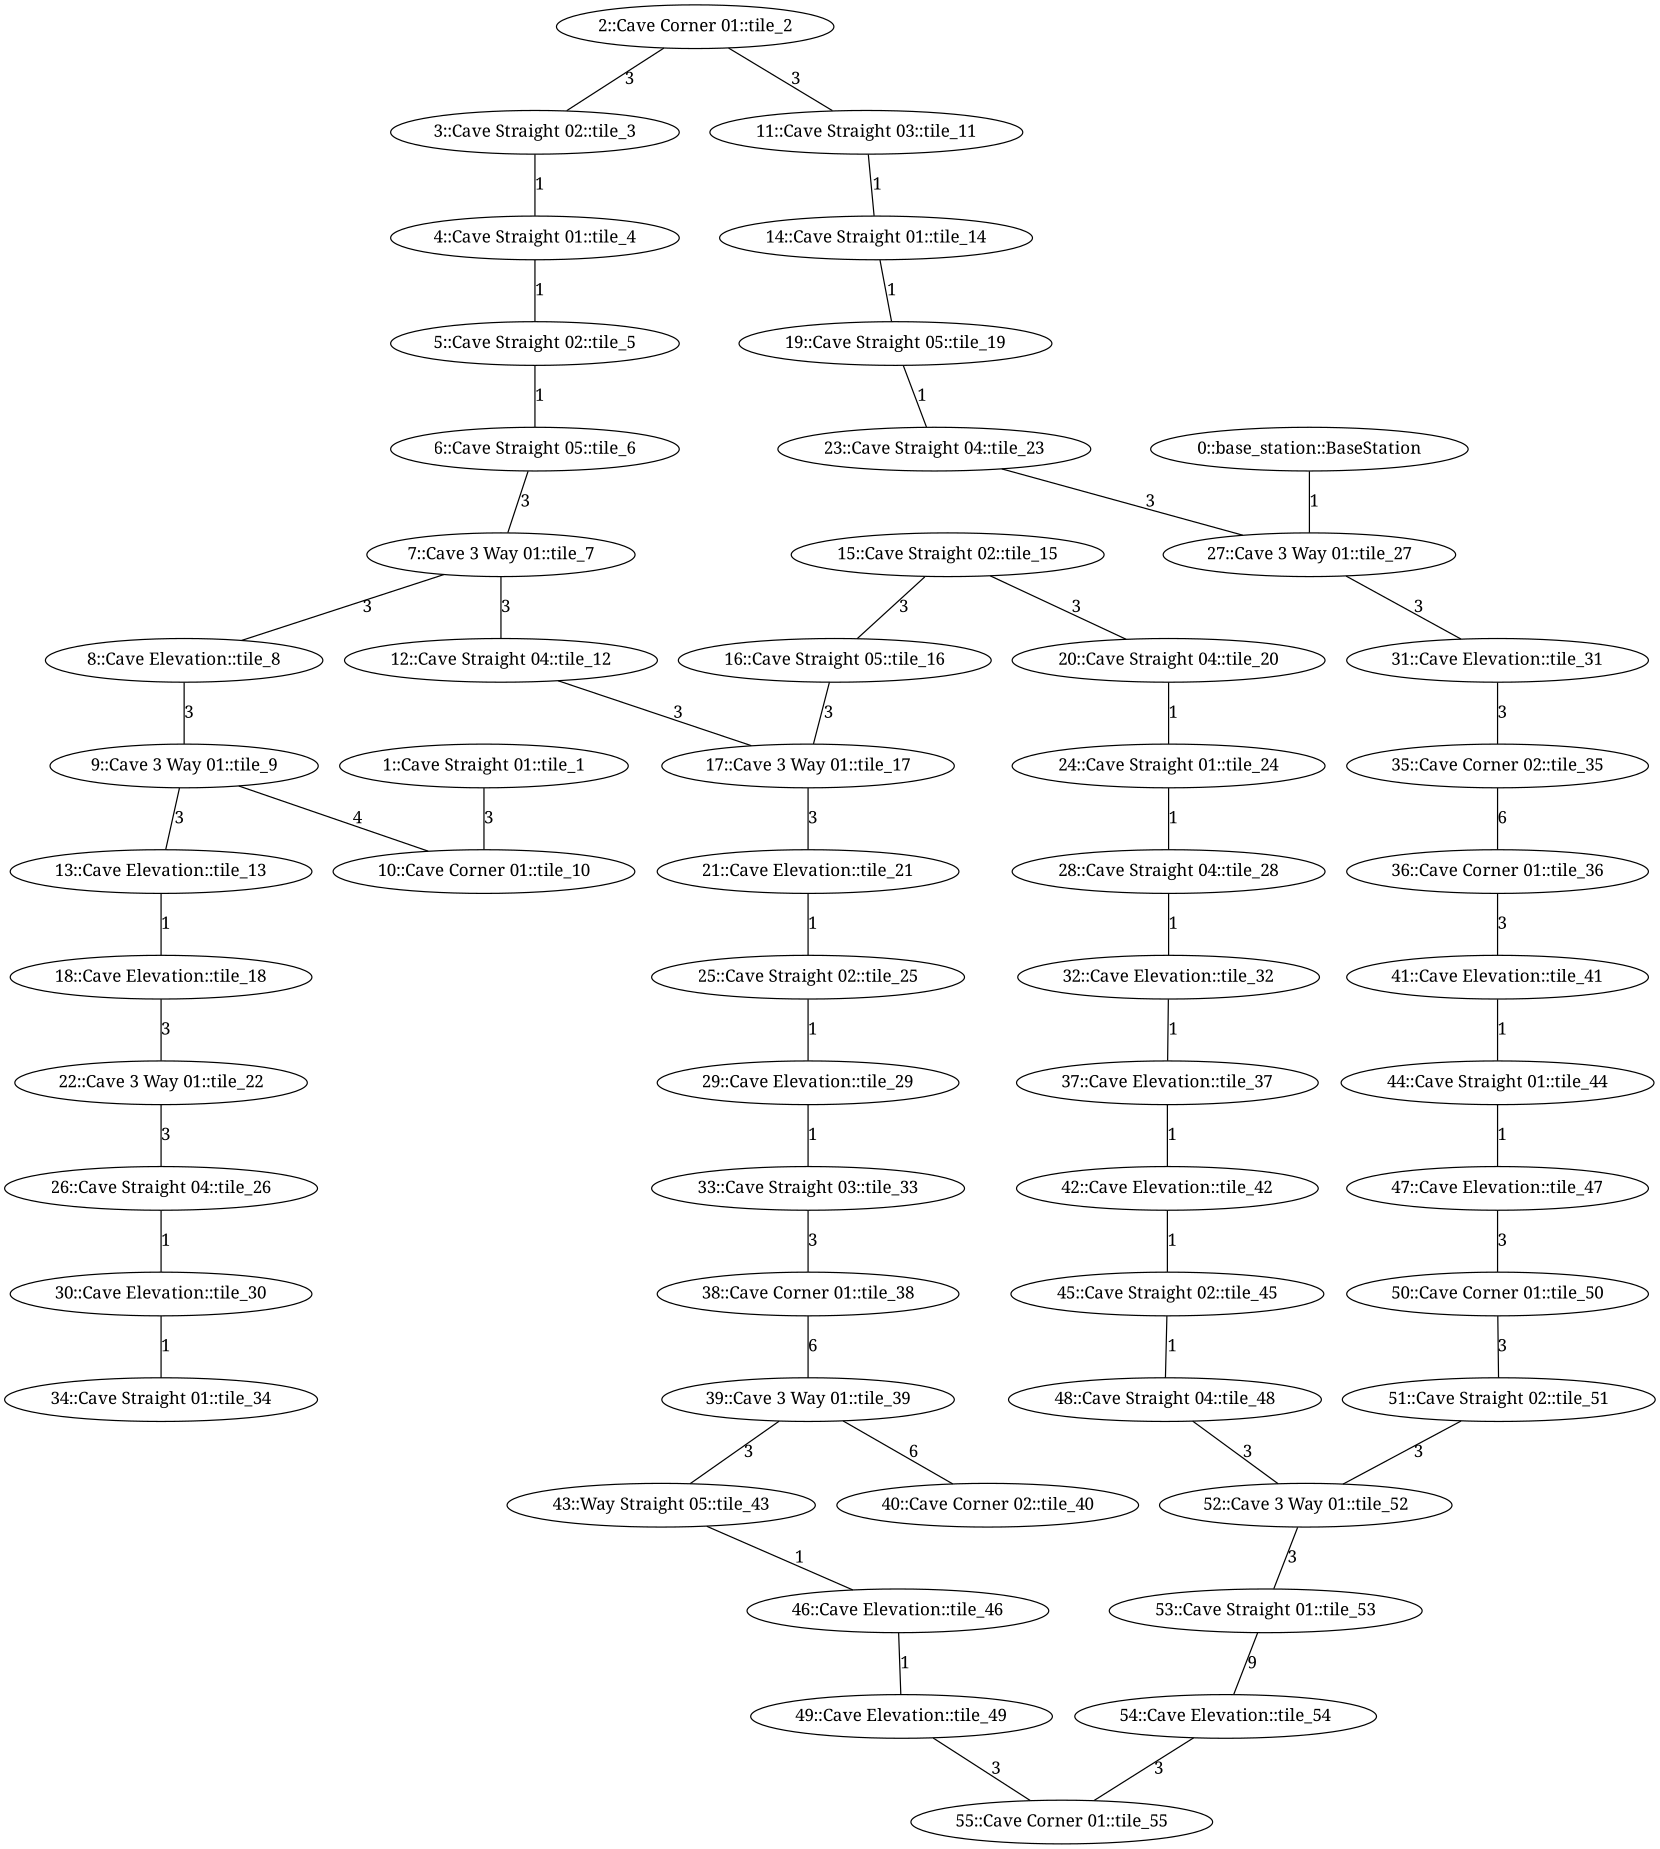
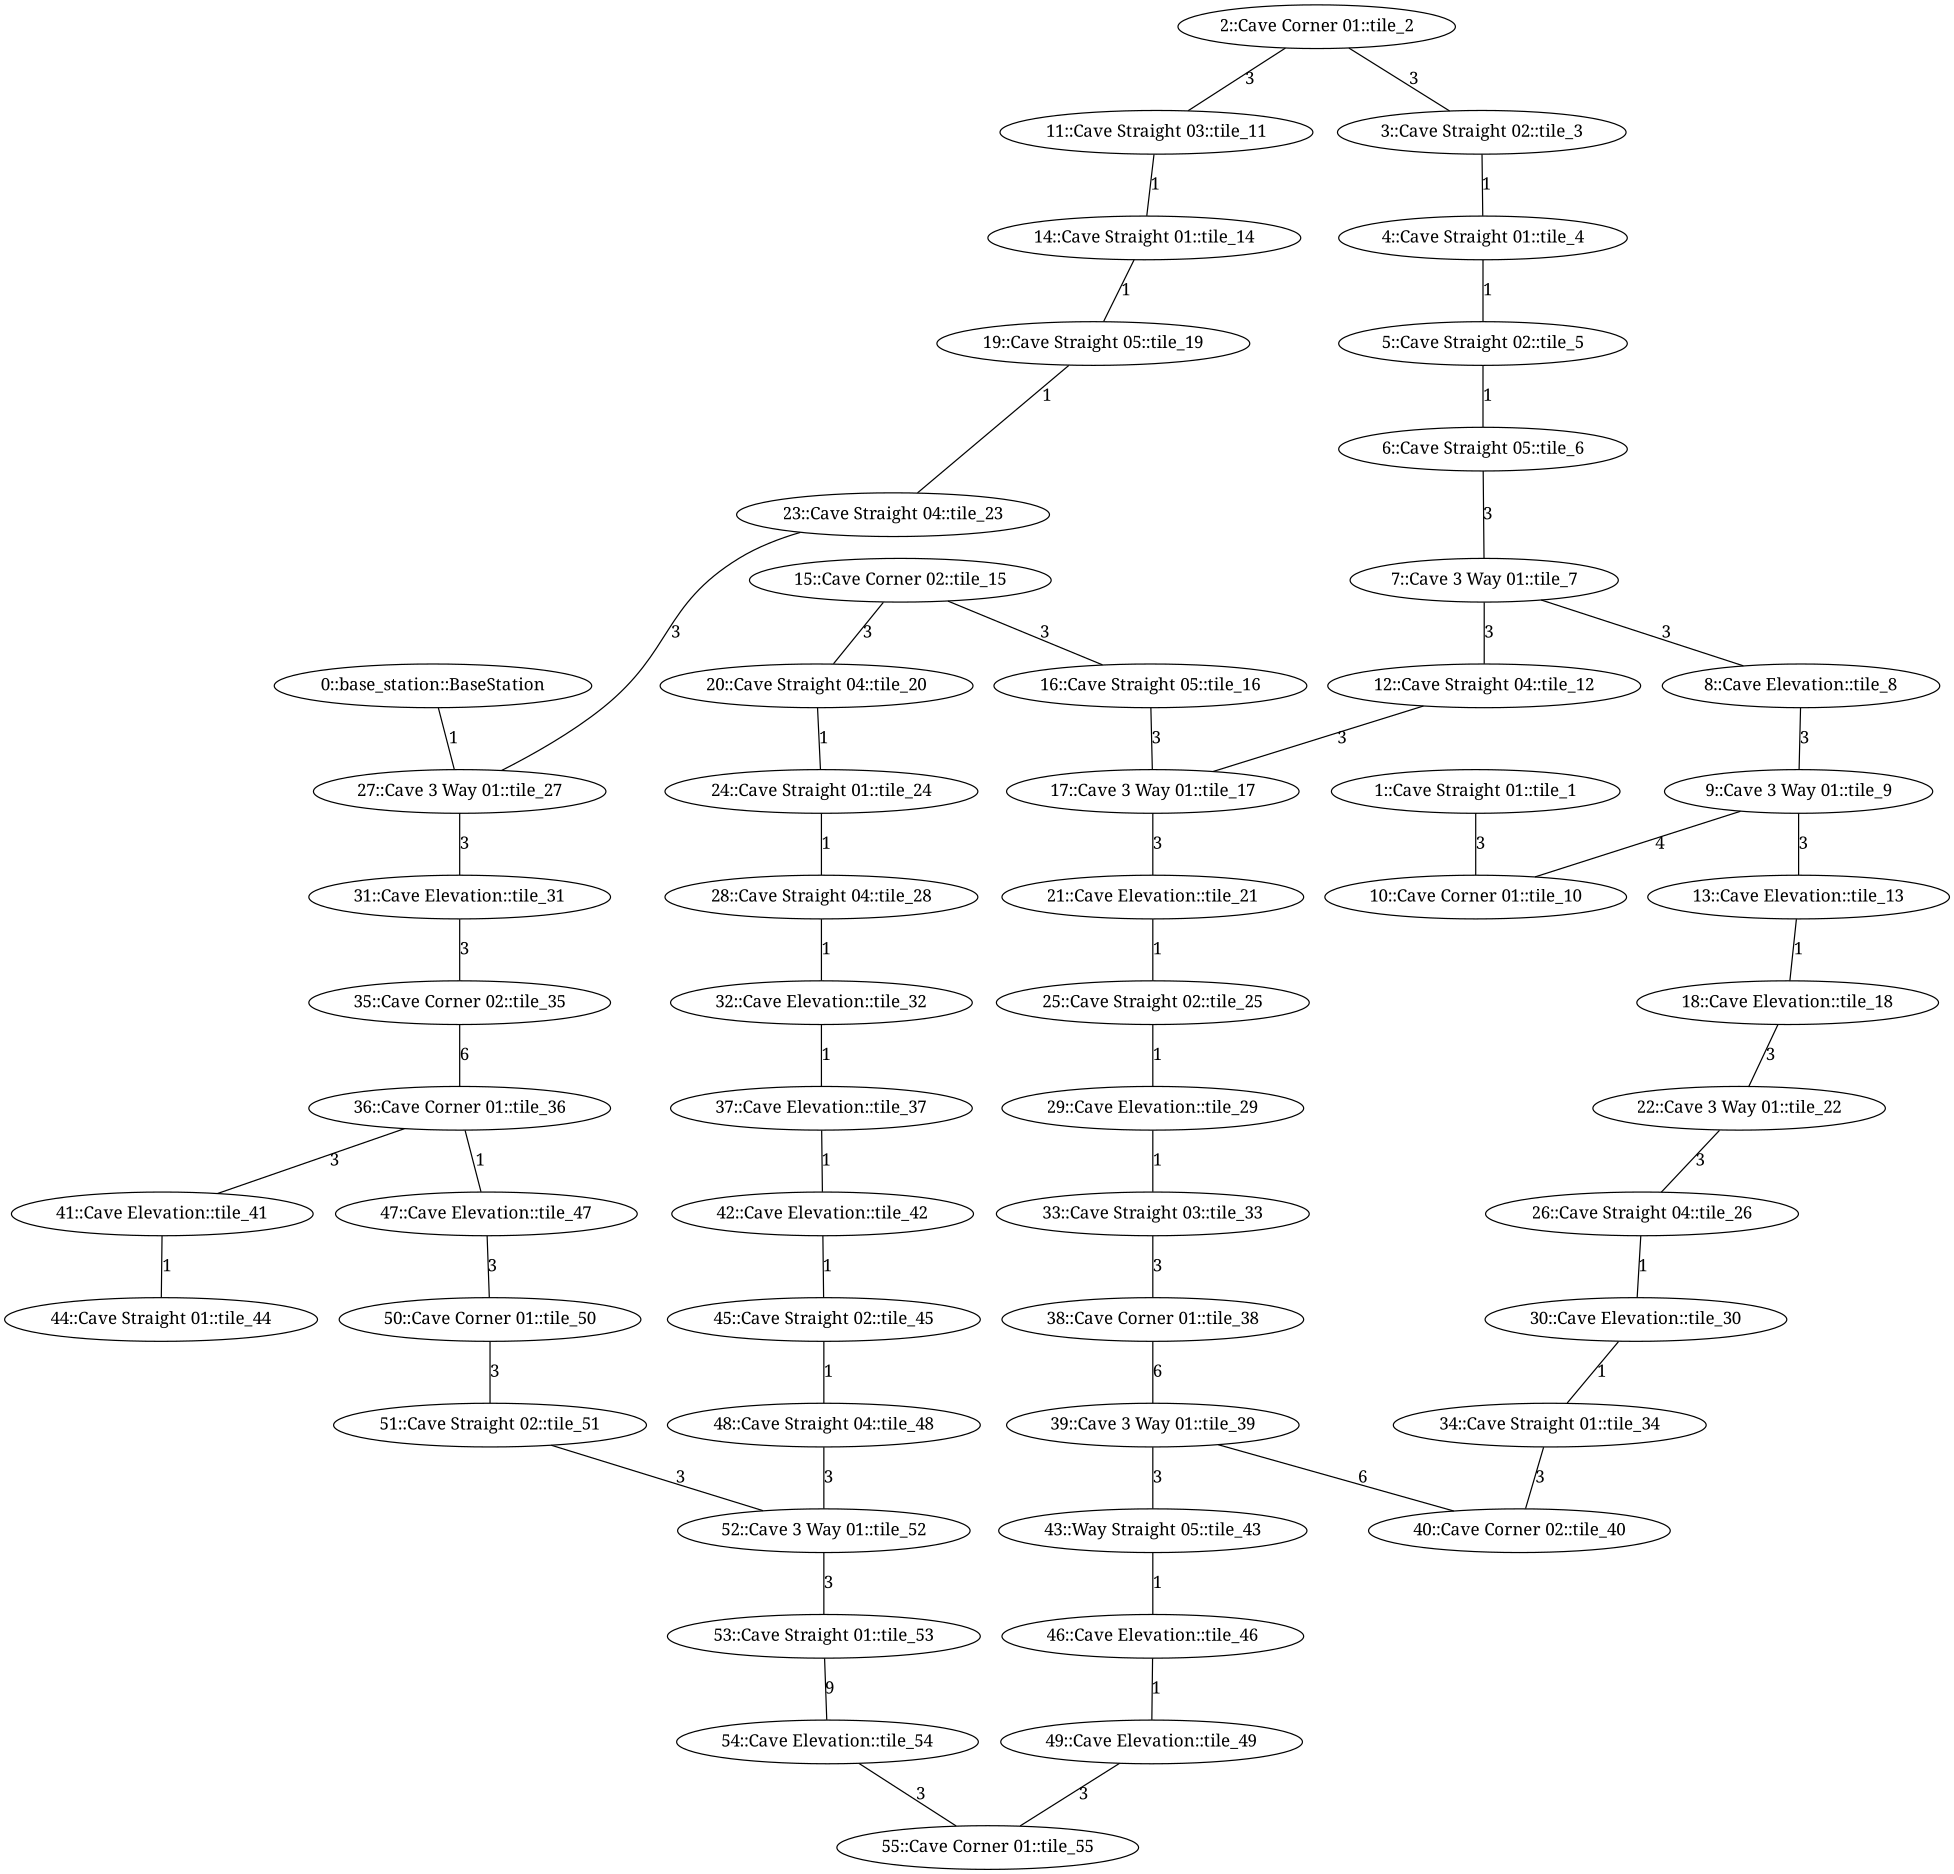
node "15::Cave Straight 02::tile_15": label "15::Cave Straight 02::tile_15" -> "15::Cave Corner 02::tile_15"
edge "44::Cave Straight 01::tile_44" -- "47::Cave Elevation::tile_47": now "36::Cave Corner 01::tile_36" -- "47::Cave Elevation::tile_47"
edge "34::Cave Straight 01::tile_34" -- "40::Cave Corner 02::tile_40": added, label "3"
